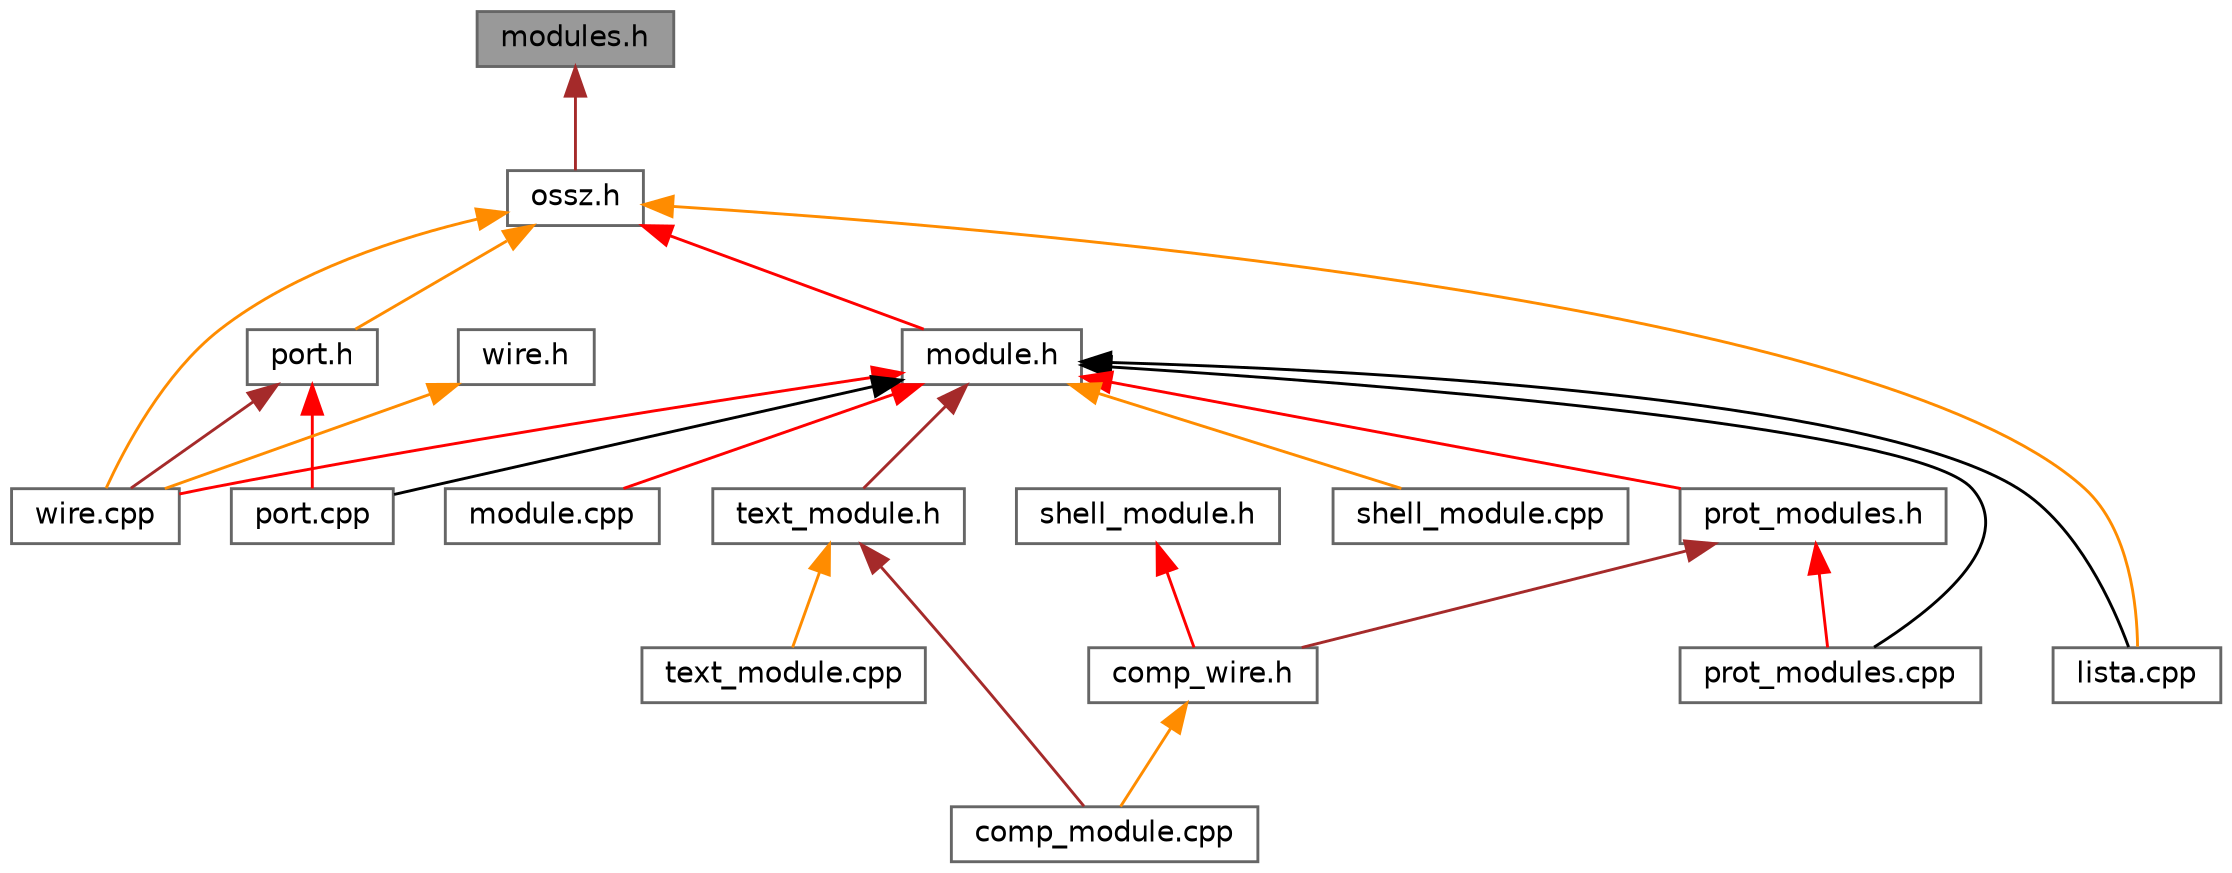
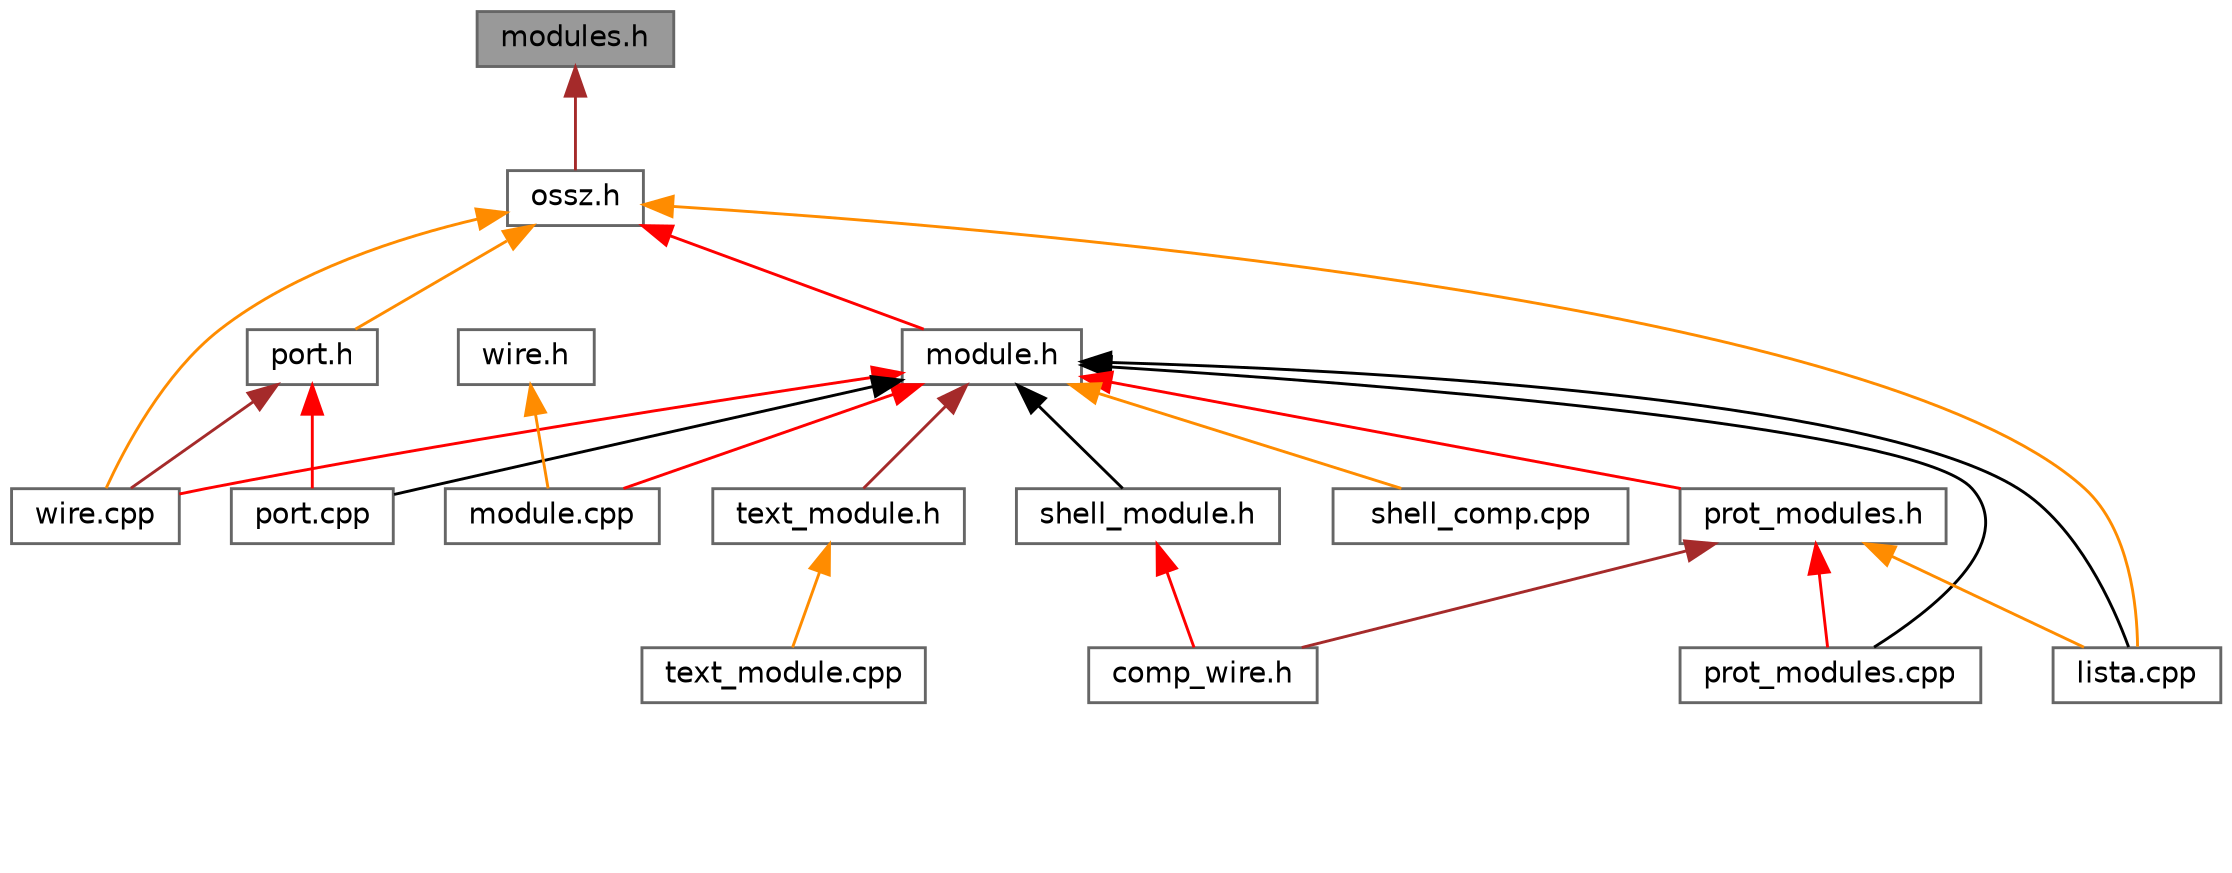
edge "wire.cpp" -> "wire.h": now "module.cpp" -> "wire.h"
edge "shell_module.h" -> "module.h": added
node "shell_module.cpp": label "shell_module.cpp" -> "shell_comp.cpp"
edge "lista.cpp" -> "prot_modules.h": added
node "comp_module.cpp": removed
